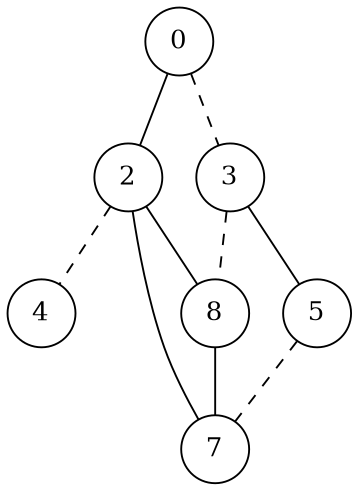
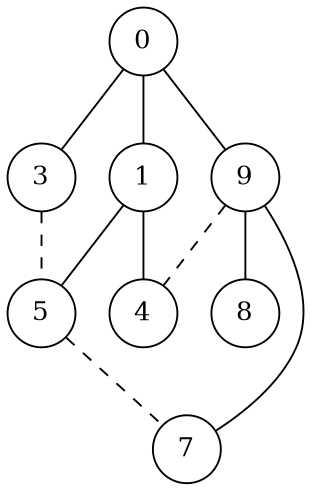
edge "0" -- "3": style dashed -> solid
node "2": label "2" -> "9"
node "1": added
edge "3" -- "8": removed
edge "3" -- "5": style solid -> dashed
edge "8" -- "7": removed
